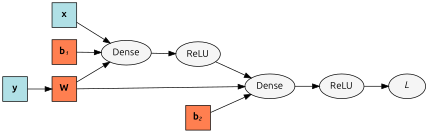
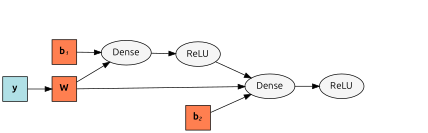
node "x": removed
node "L": removed
